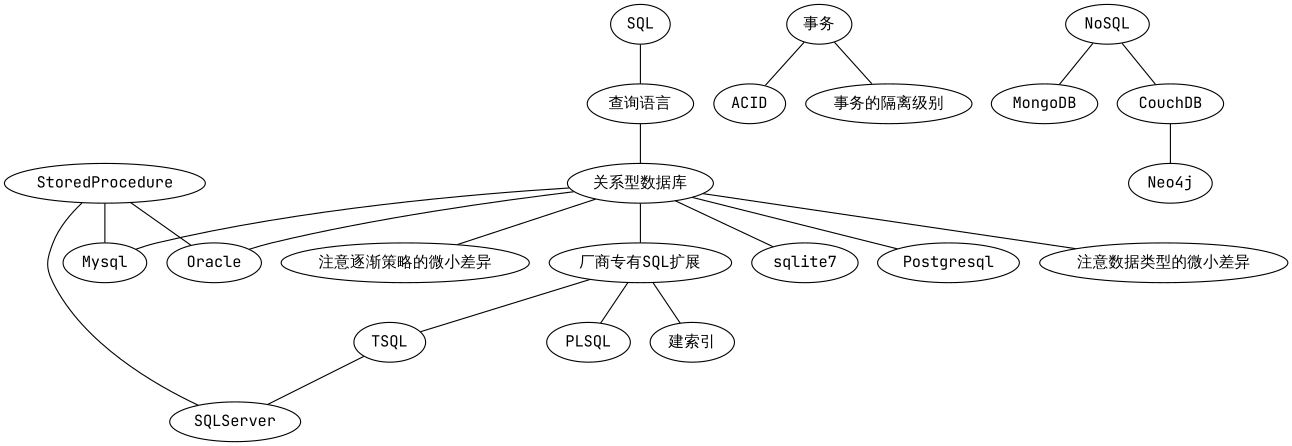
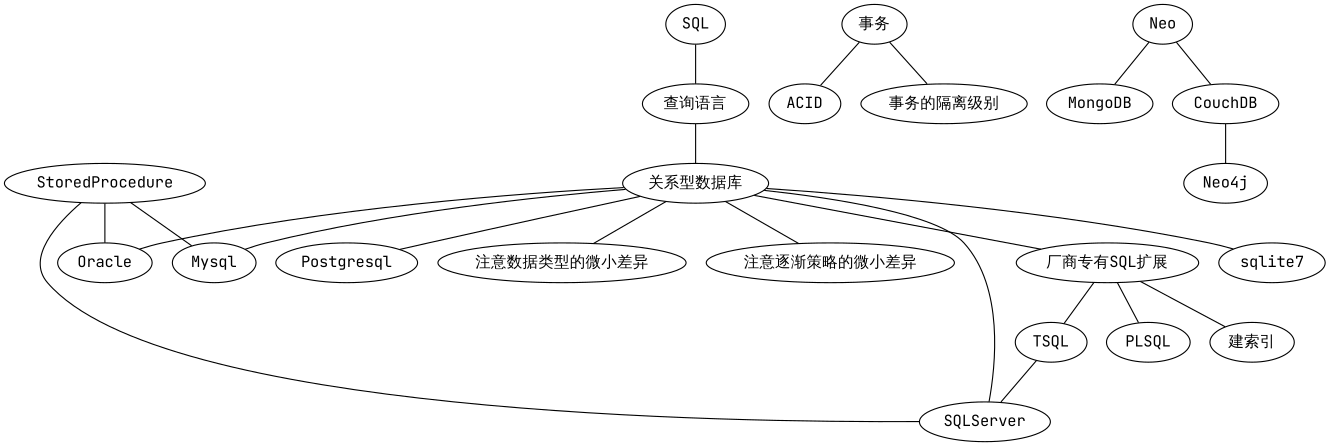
node "NoSQL": label "NoSQL" -> "Neo"
edge "关系型数据库" -- "SQLServer": added
